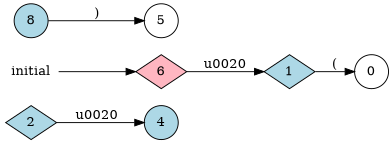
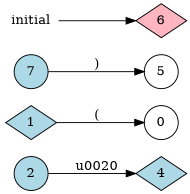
node "8": label "8" -> "7"
edge "6" -> "1": removed, label "u0020"
node "2": shape diamond -> circle
node "4": shape circle -> diamond
